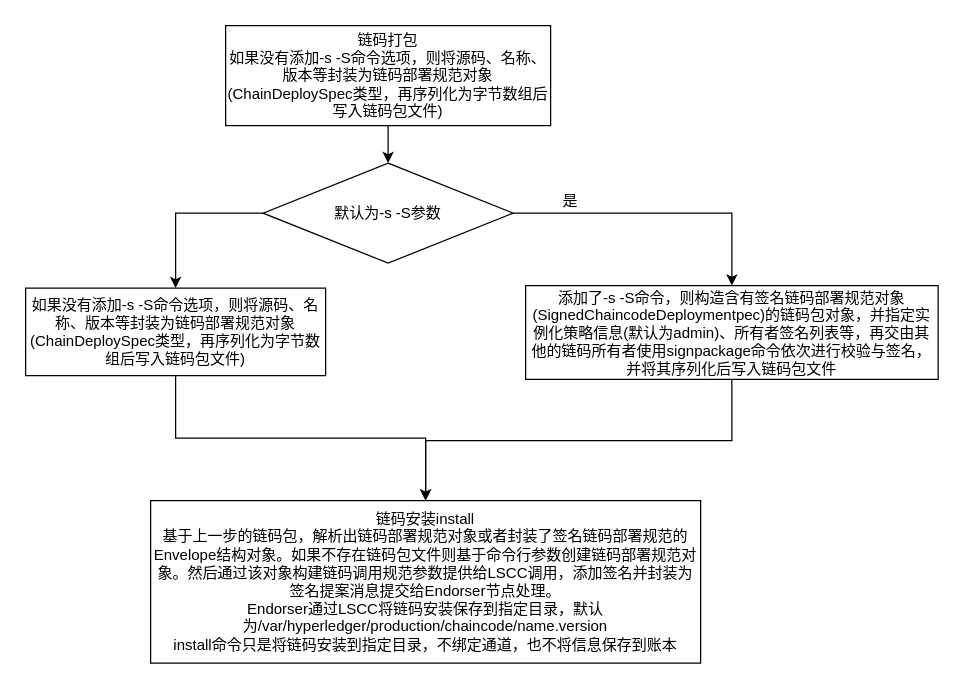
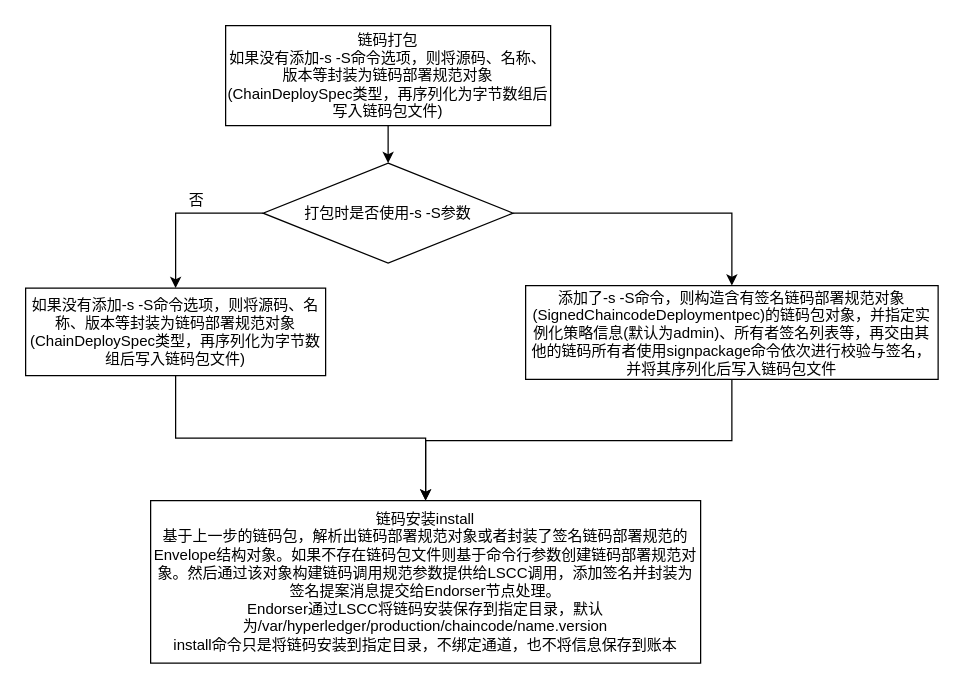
node "否": added
node "是": removed
node "默认为-s -S参数": label "默认为-s -S参数" -> "打包时是否使用-s -S参数"
